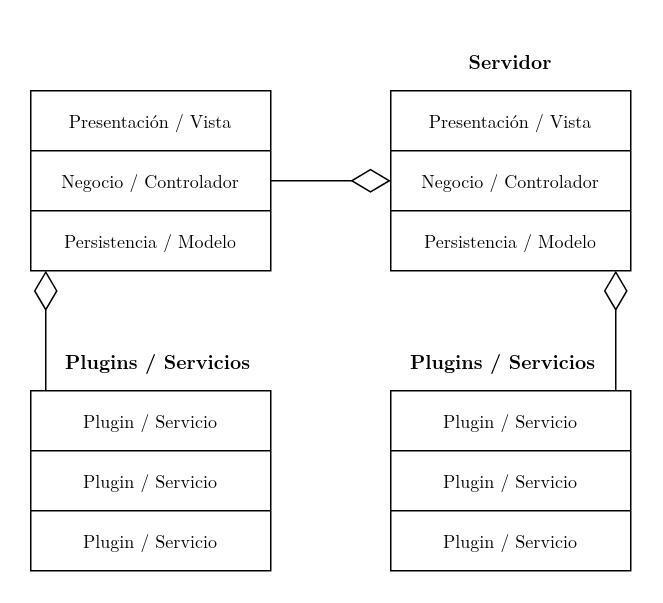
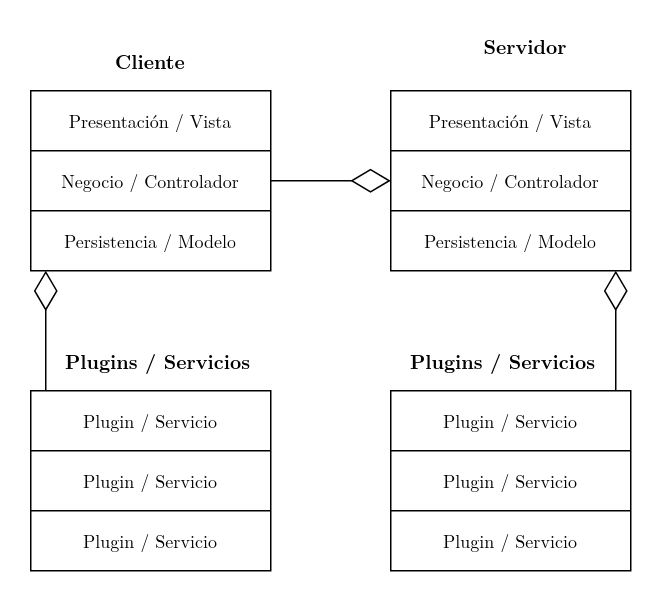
node "Cliente": added
node "Servidor": moved (511, 61) -> (526, 46)
